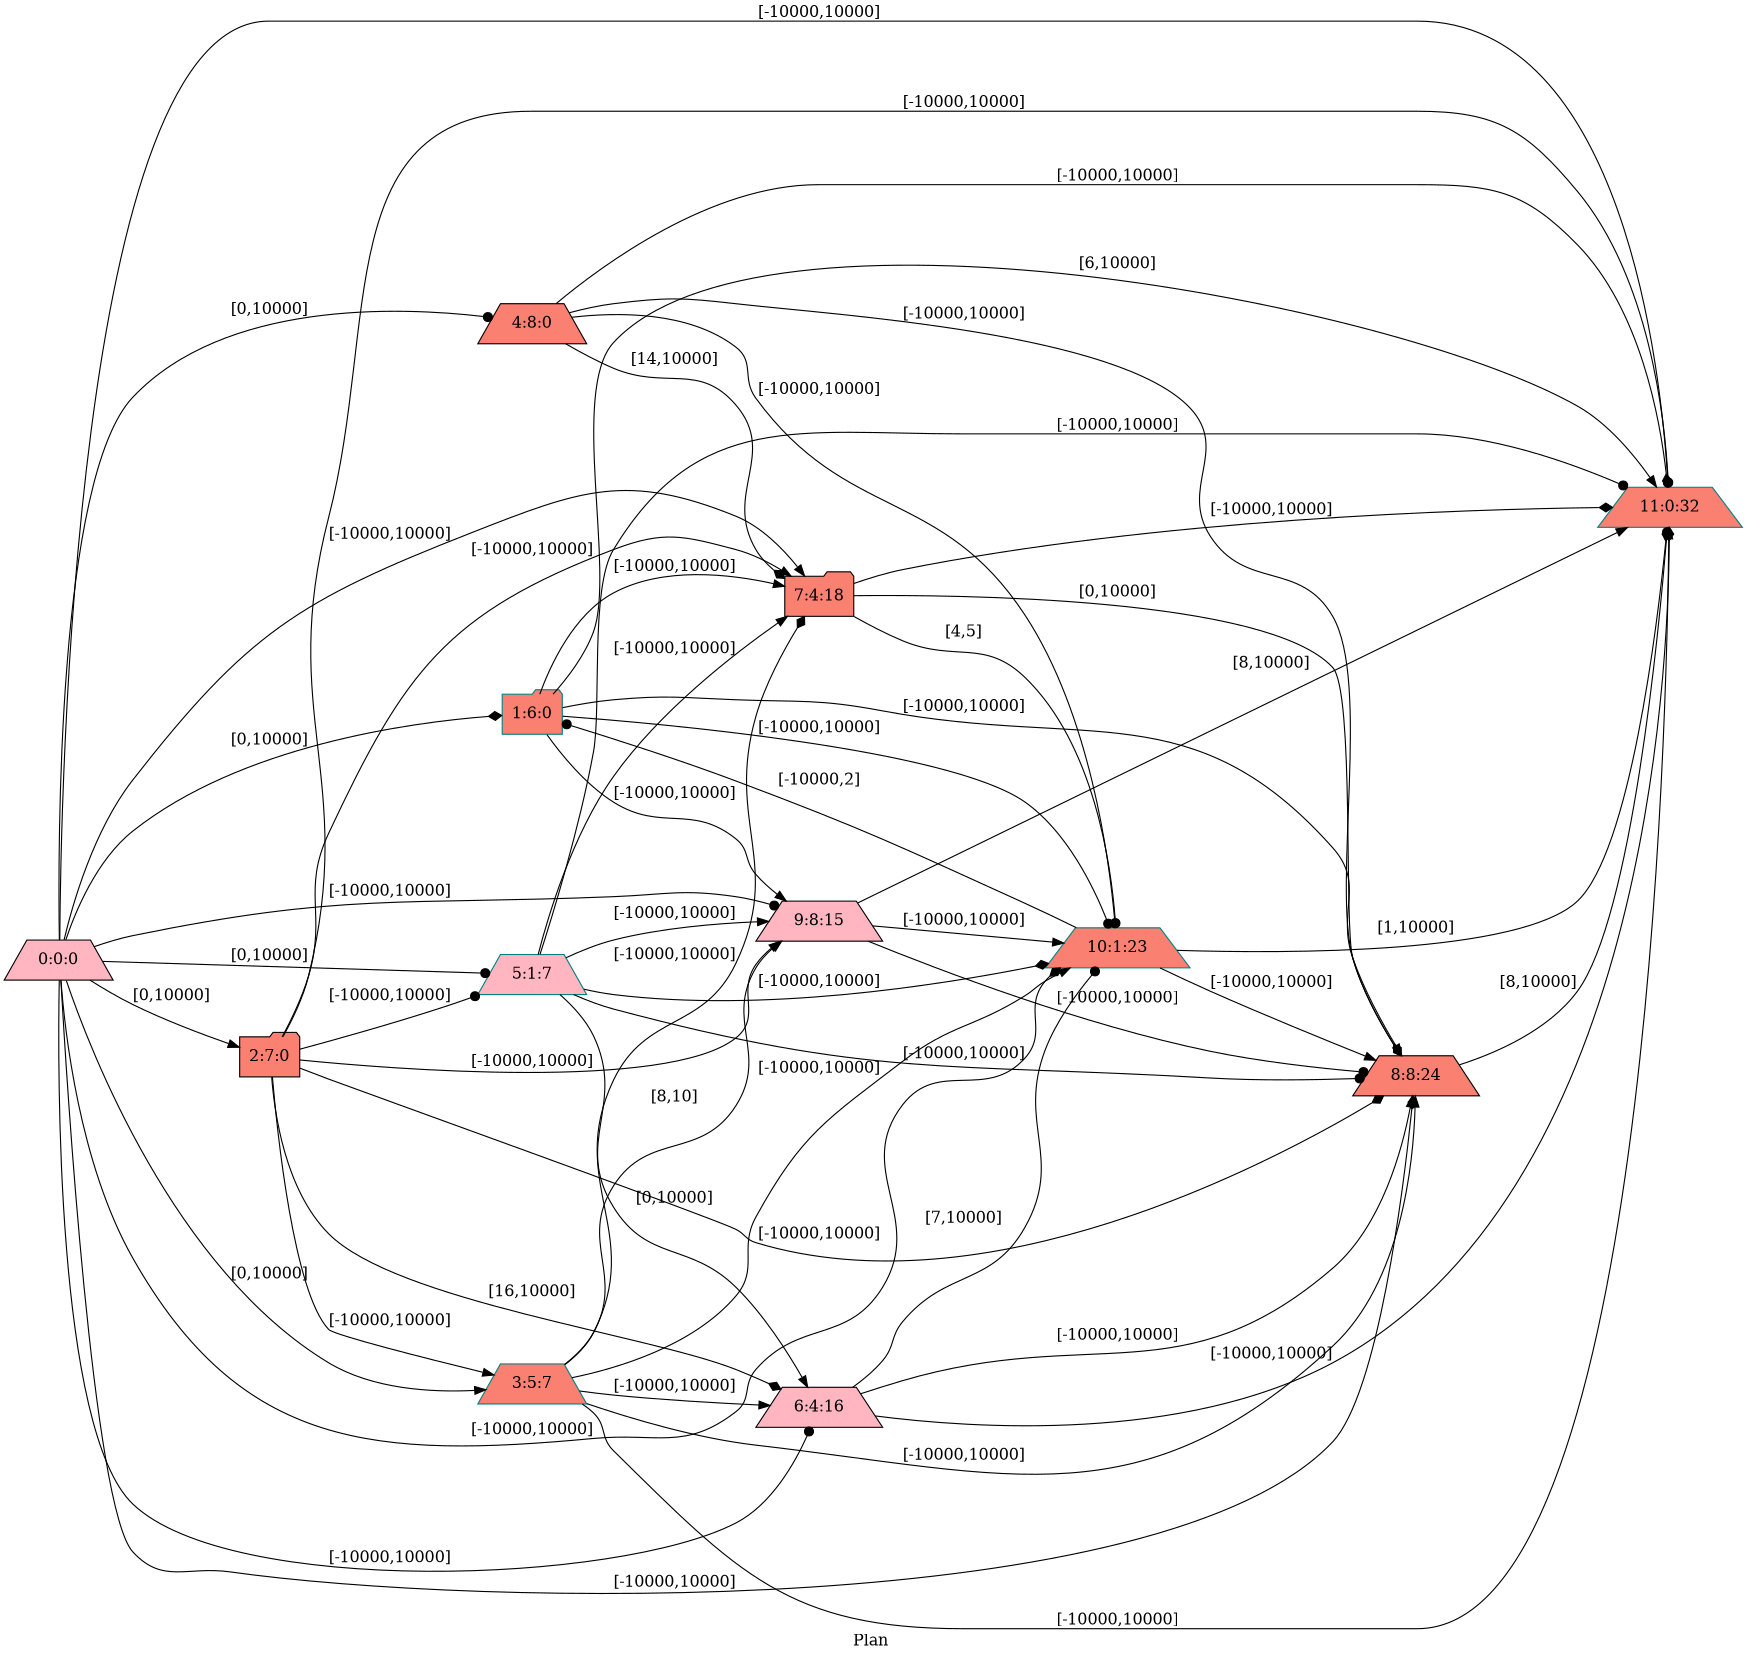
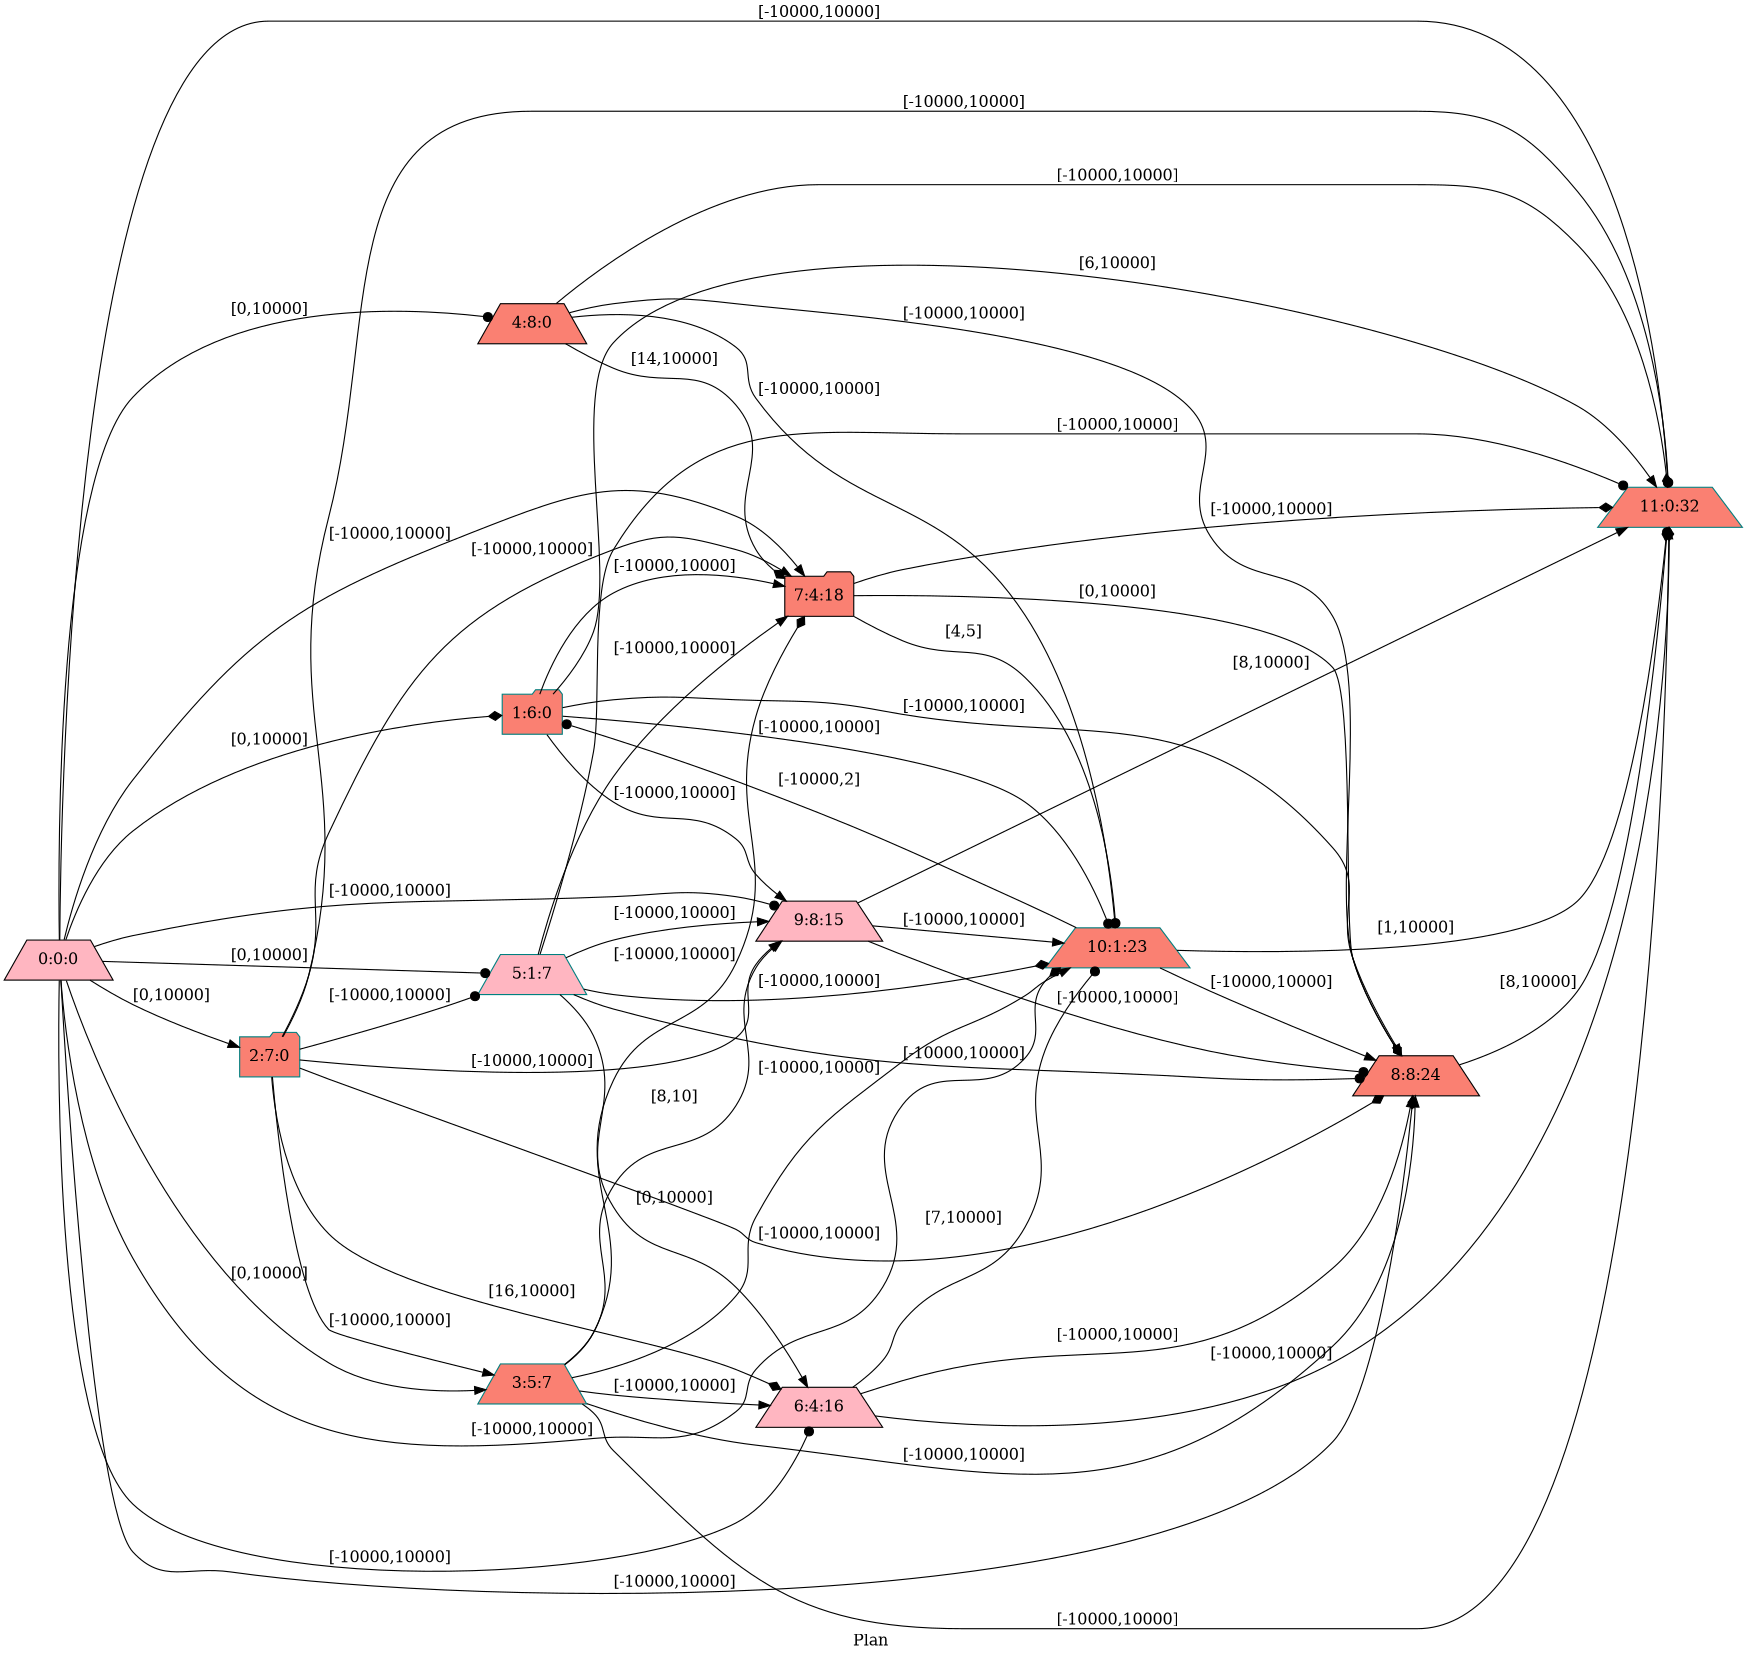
node "2:7:0": color black -> teal
